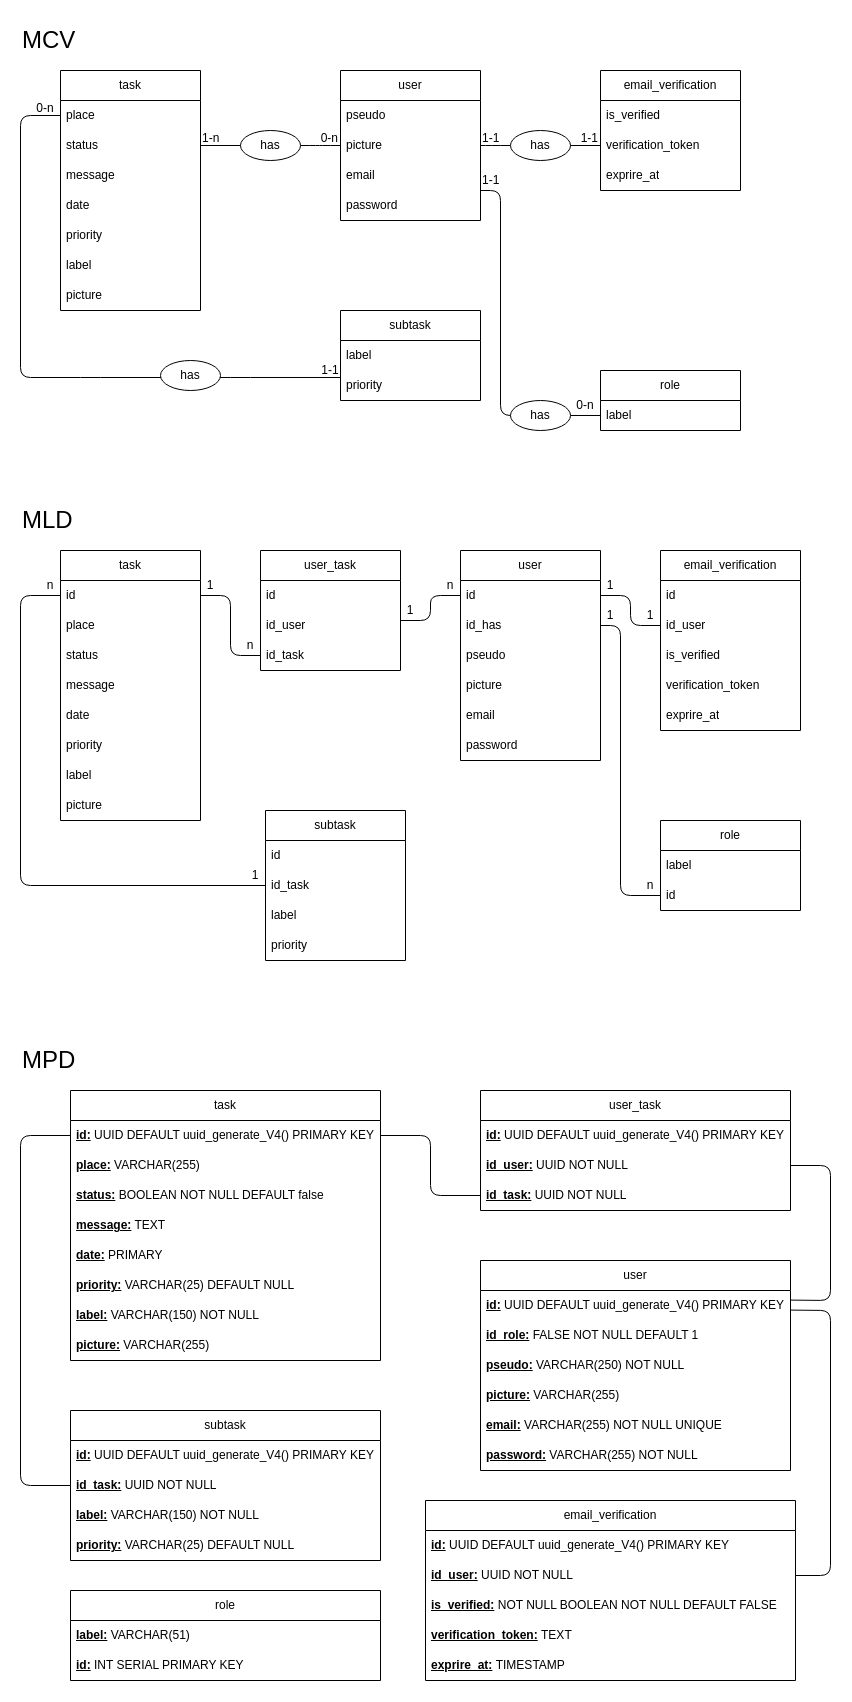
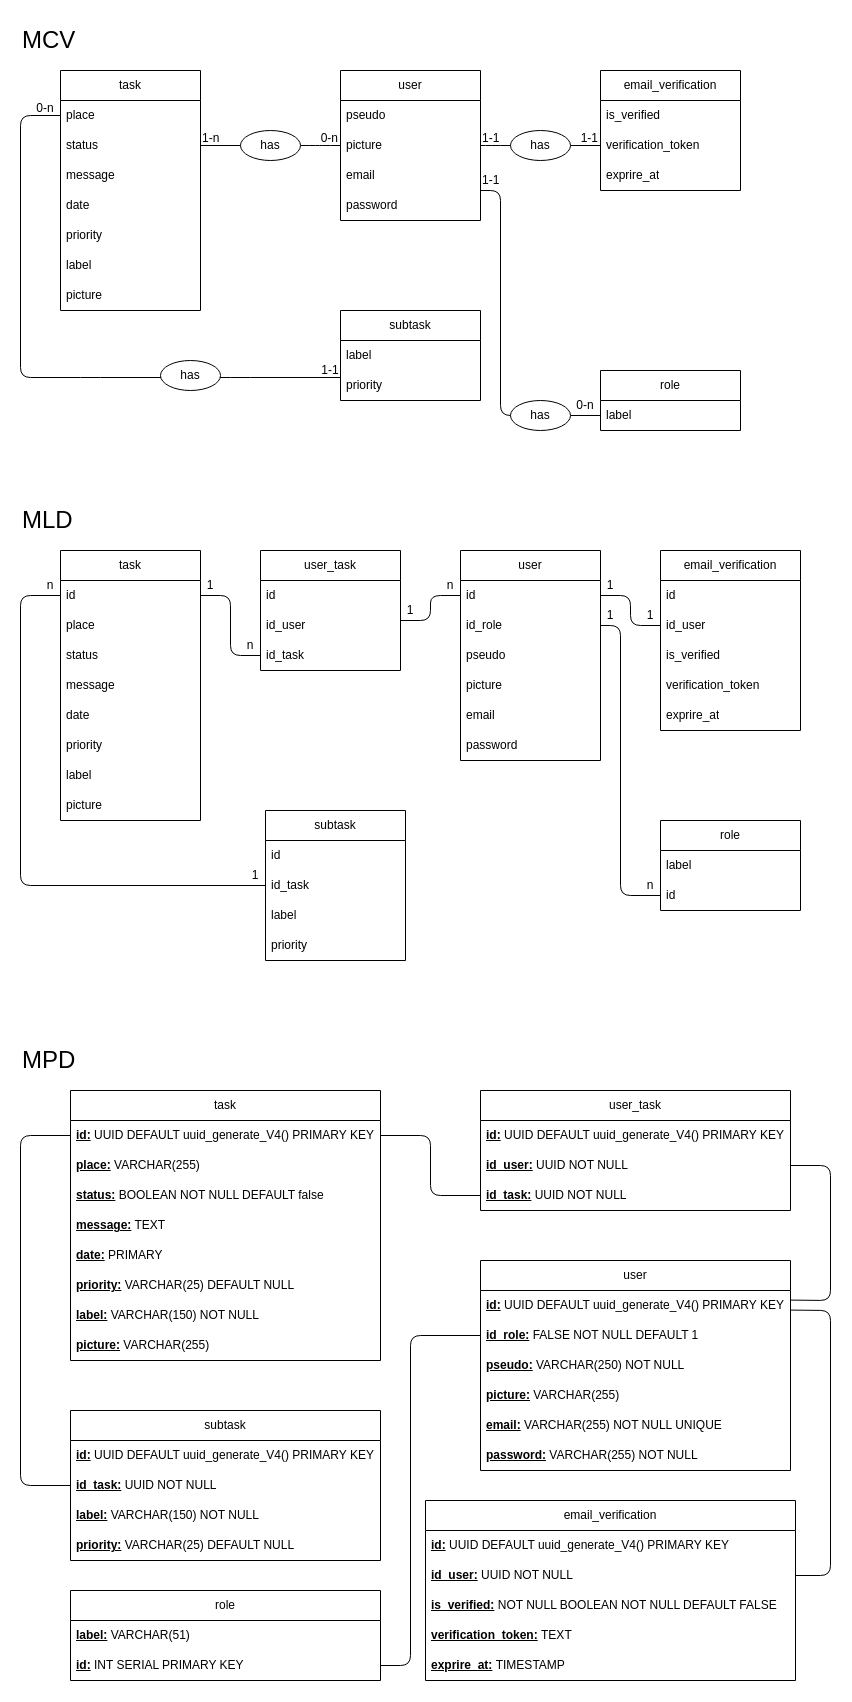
node "id_has": label "id_has" -> "id_role"
edge "id_role: FALSE NOT NULL DEFAULT 1" -- "id: INT SERIAL PRIMARY KEY": added
